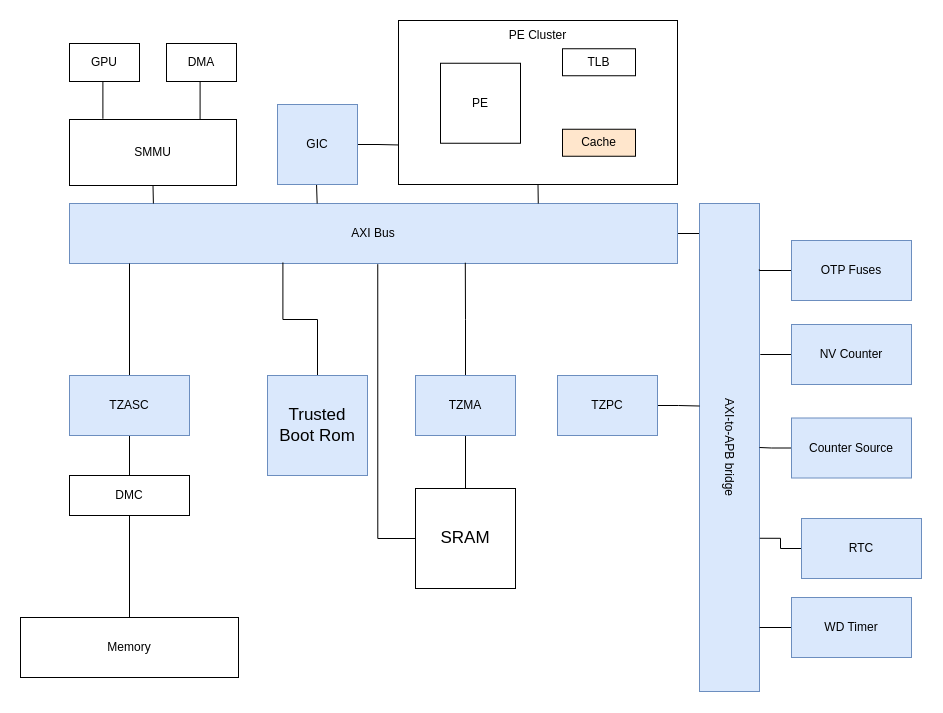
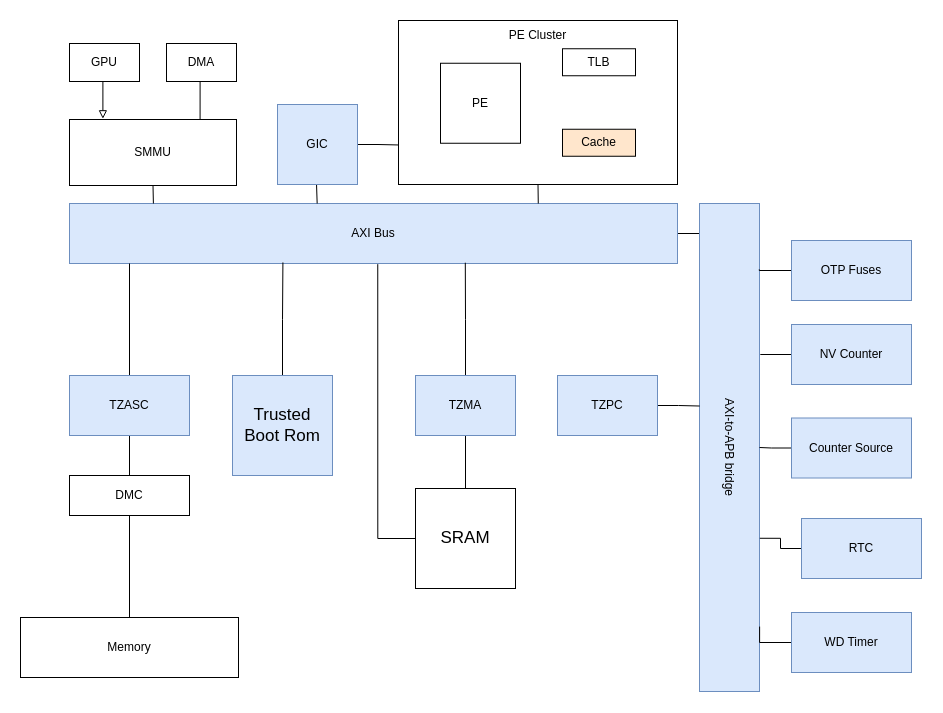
edge "GPU" -- "SMMU": arrowhead none -> block
node "Trusted Boot Rom": moved (318, 426) -> (283, 426)
node "WD Timer": moved (852, 628) -> (852, 643)
